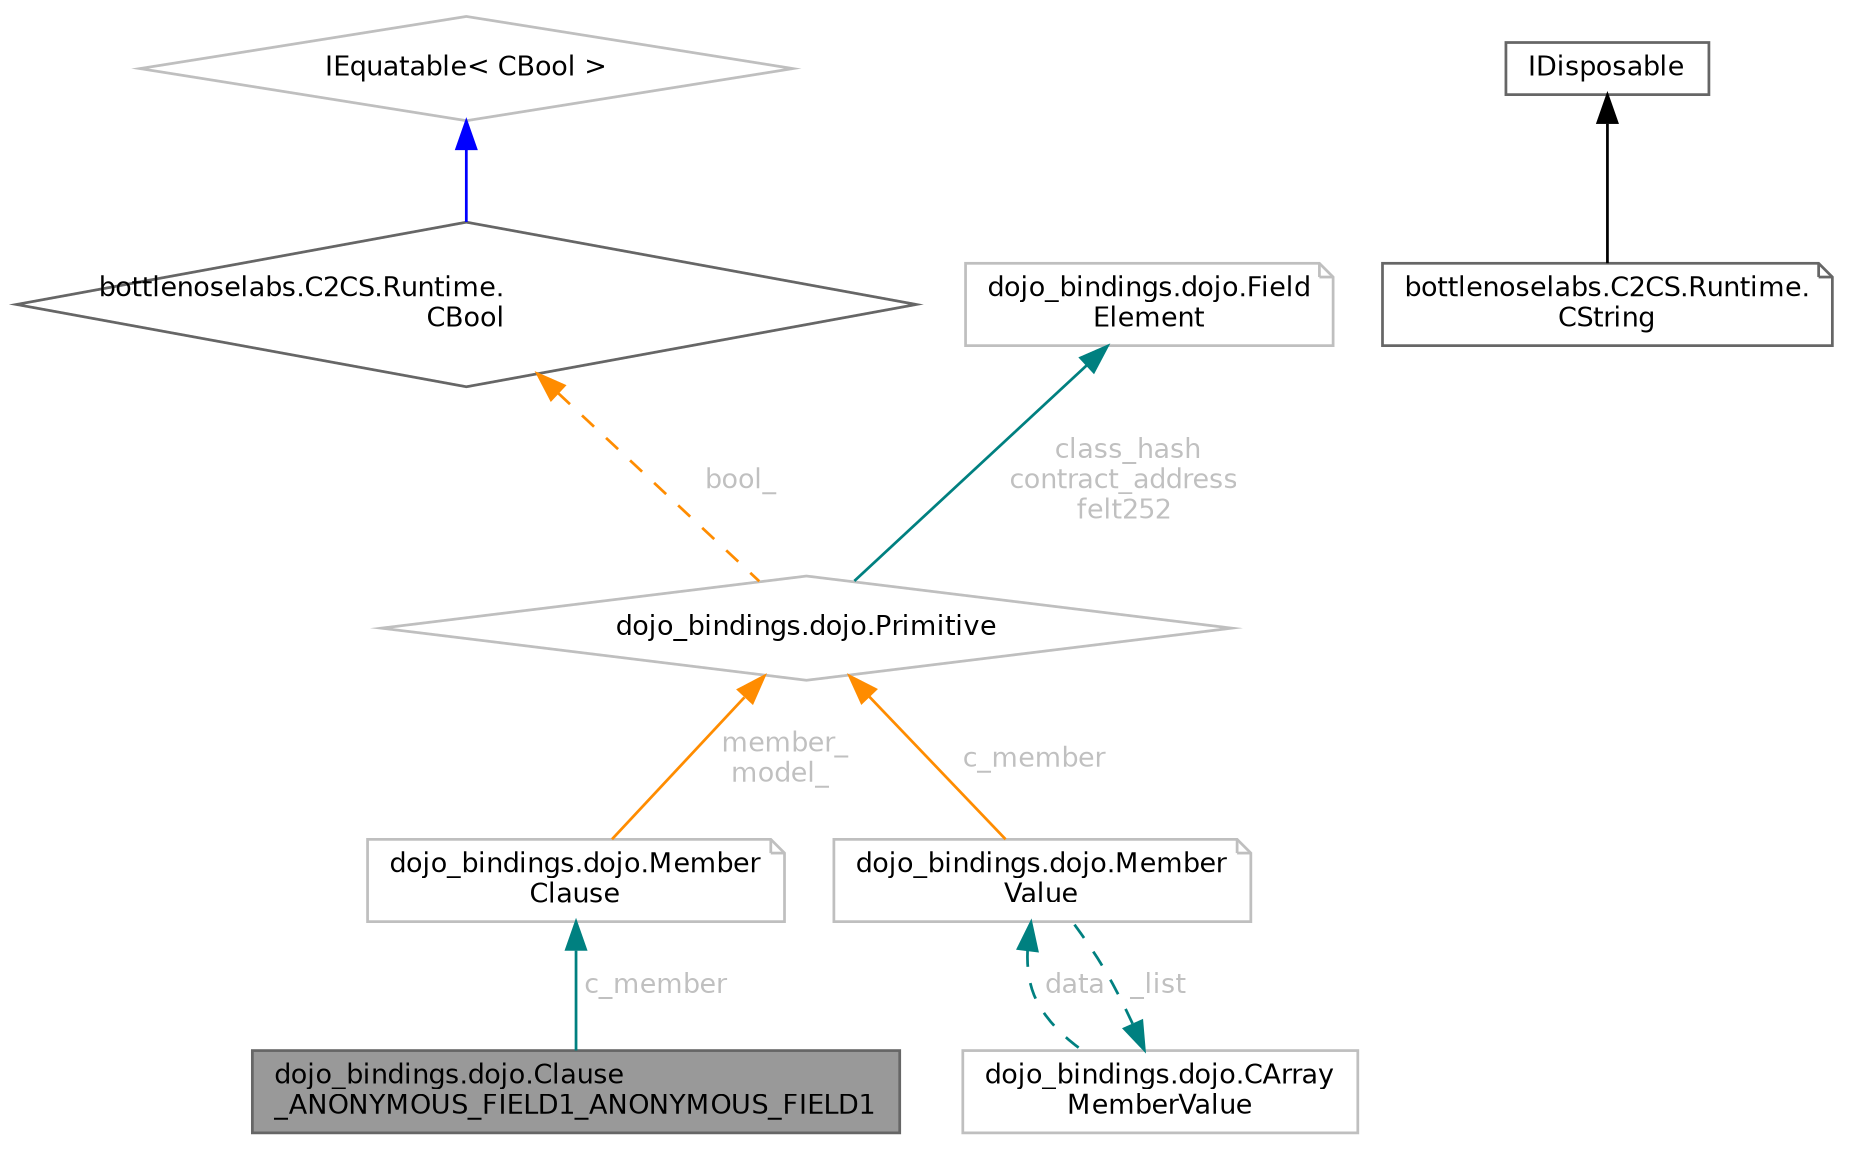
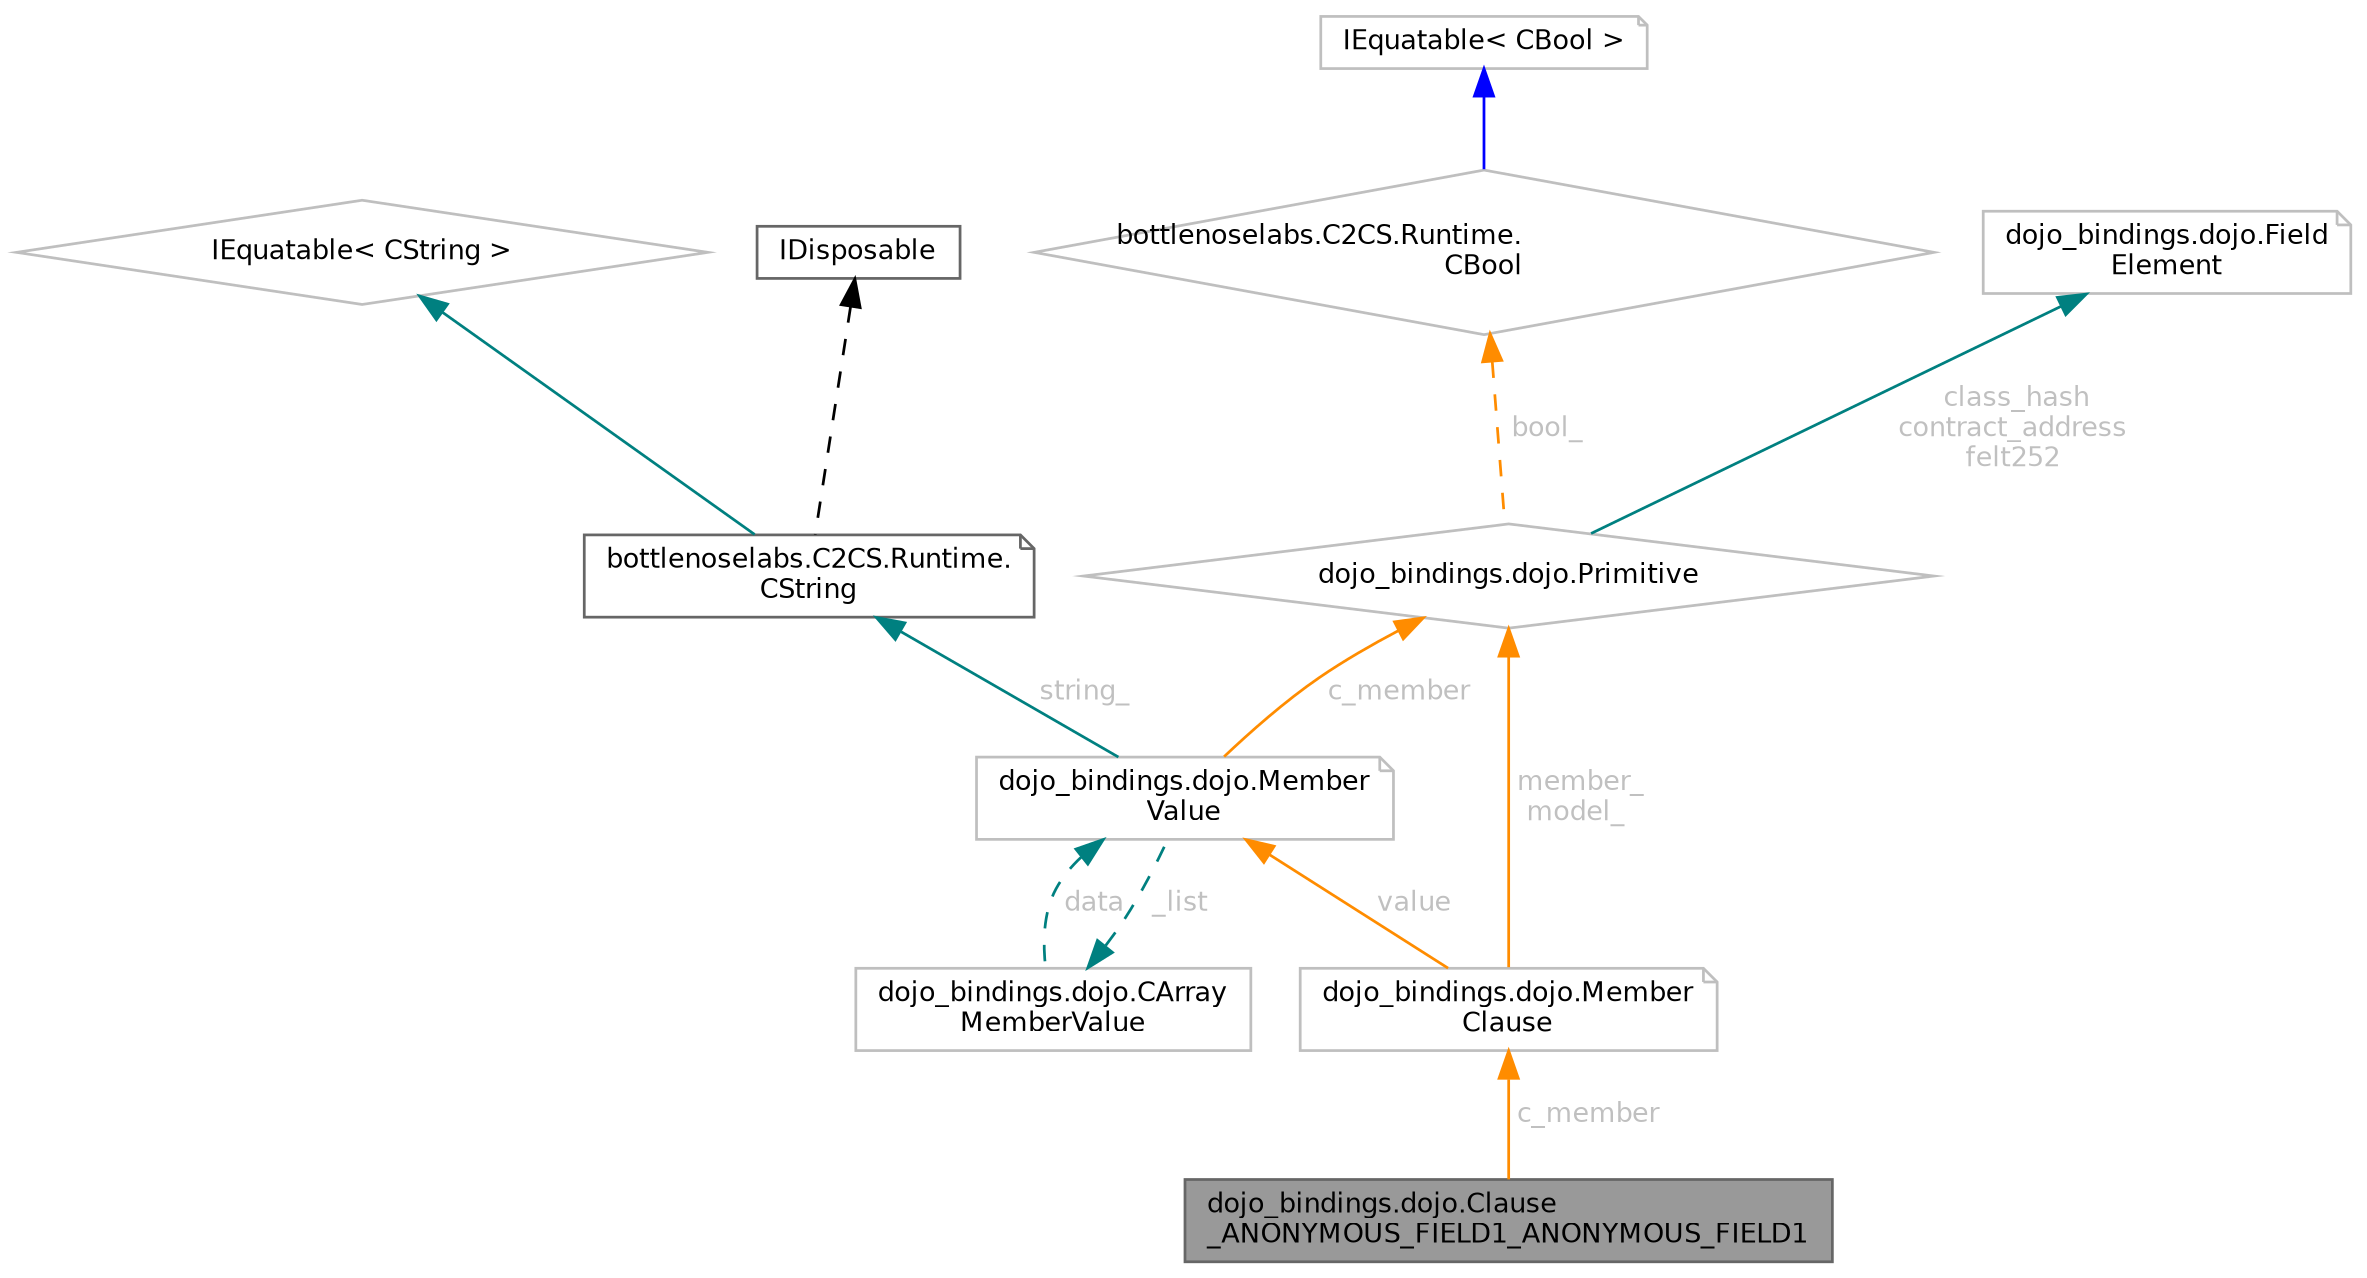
node "IEquatable< CBool >": shape diamond -> note
edge "bottlenoselabs.C2CS.Runtime. CString" -> "IDisposable": style solid -> dashed
node "IEquatable< CString >": added
node "bottlenoselabs.C2CS.Runtime. CBool": color gray40 -> grey75
edge "dojo_bindings.dojo.Member Value" -> "bottlenoselabs.C2CS.Runtime. CString": added, label "string_"
edge "dojo_bindings.dojo.Member Clause" -> "dojo_bindings.dojo.Member Value": added, label "value"
edge "dojo_bindings.dojo.Clause _ANONYMOUS_FIELD1_ANONYMOUS_FIELD1" -> "dojo_bindings.dojo.Member Clause": color teal -> darkorange
